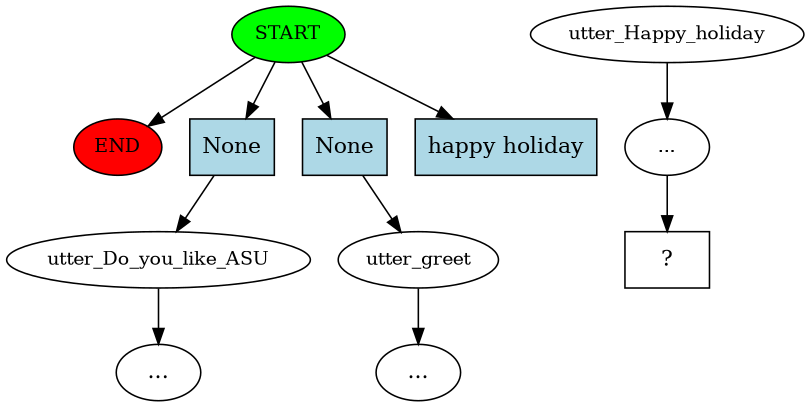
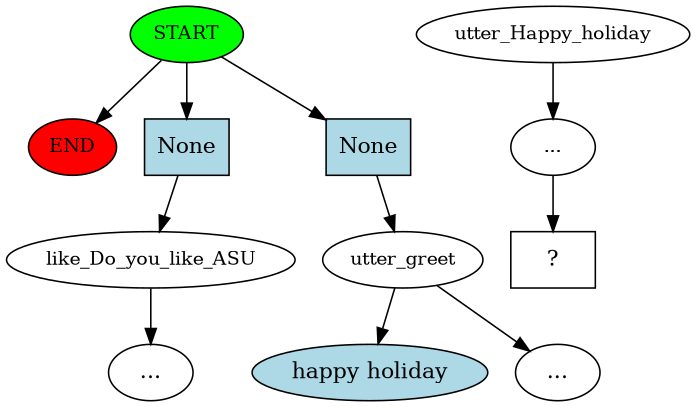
edge "START" -> "happy holiday": now "utter_greet" -> "happy holiday"
node "happy holiday": shape box -> ellipse
node "utter_Do_you_like_ASU": label "utter_Do_you_like_ASU" -> "like_Do_you_like_ASU"
